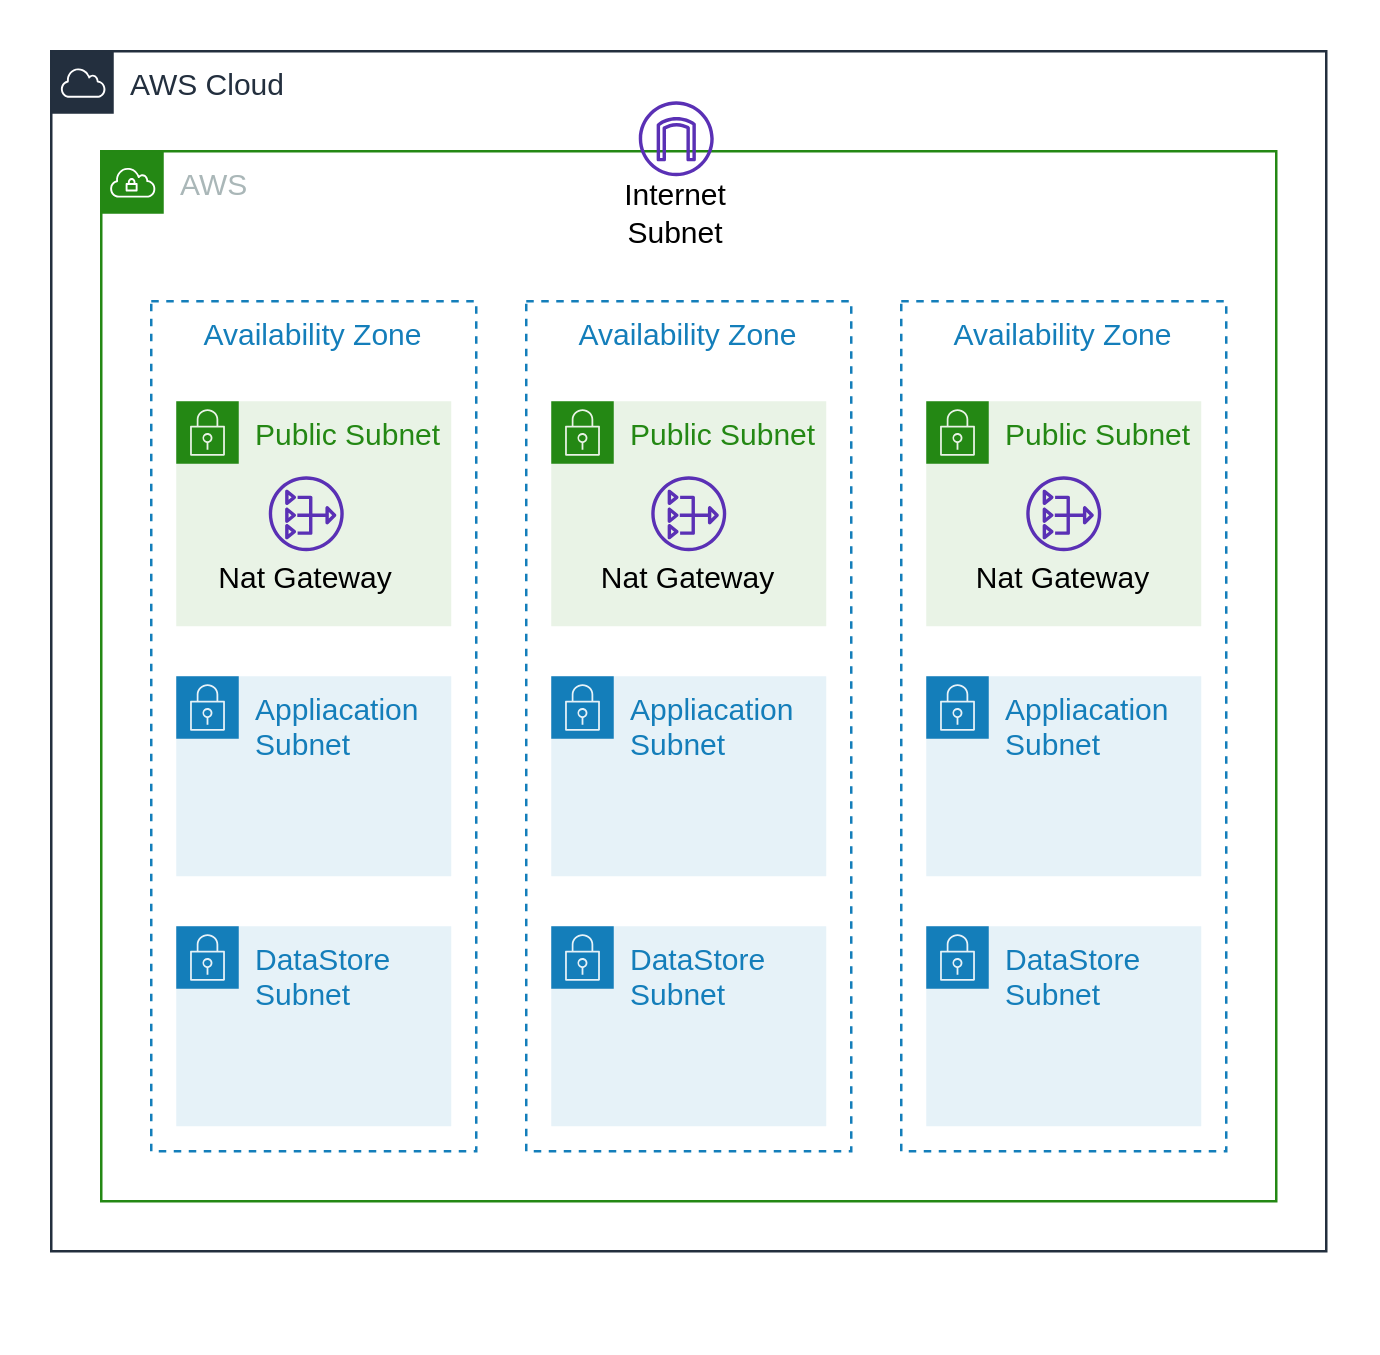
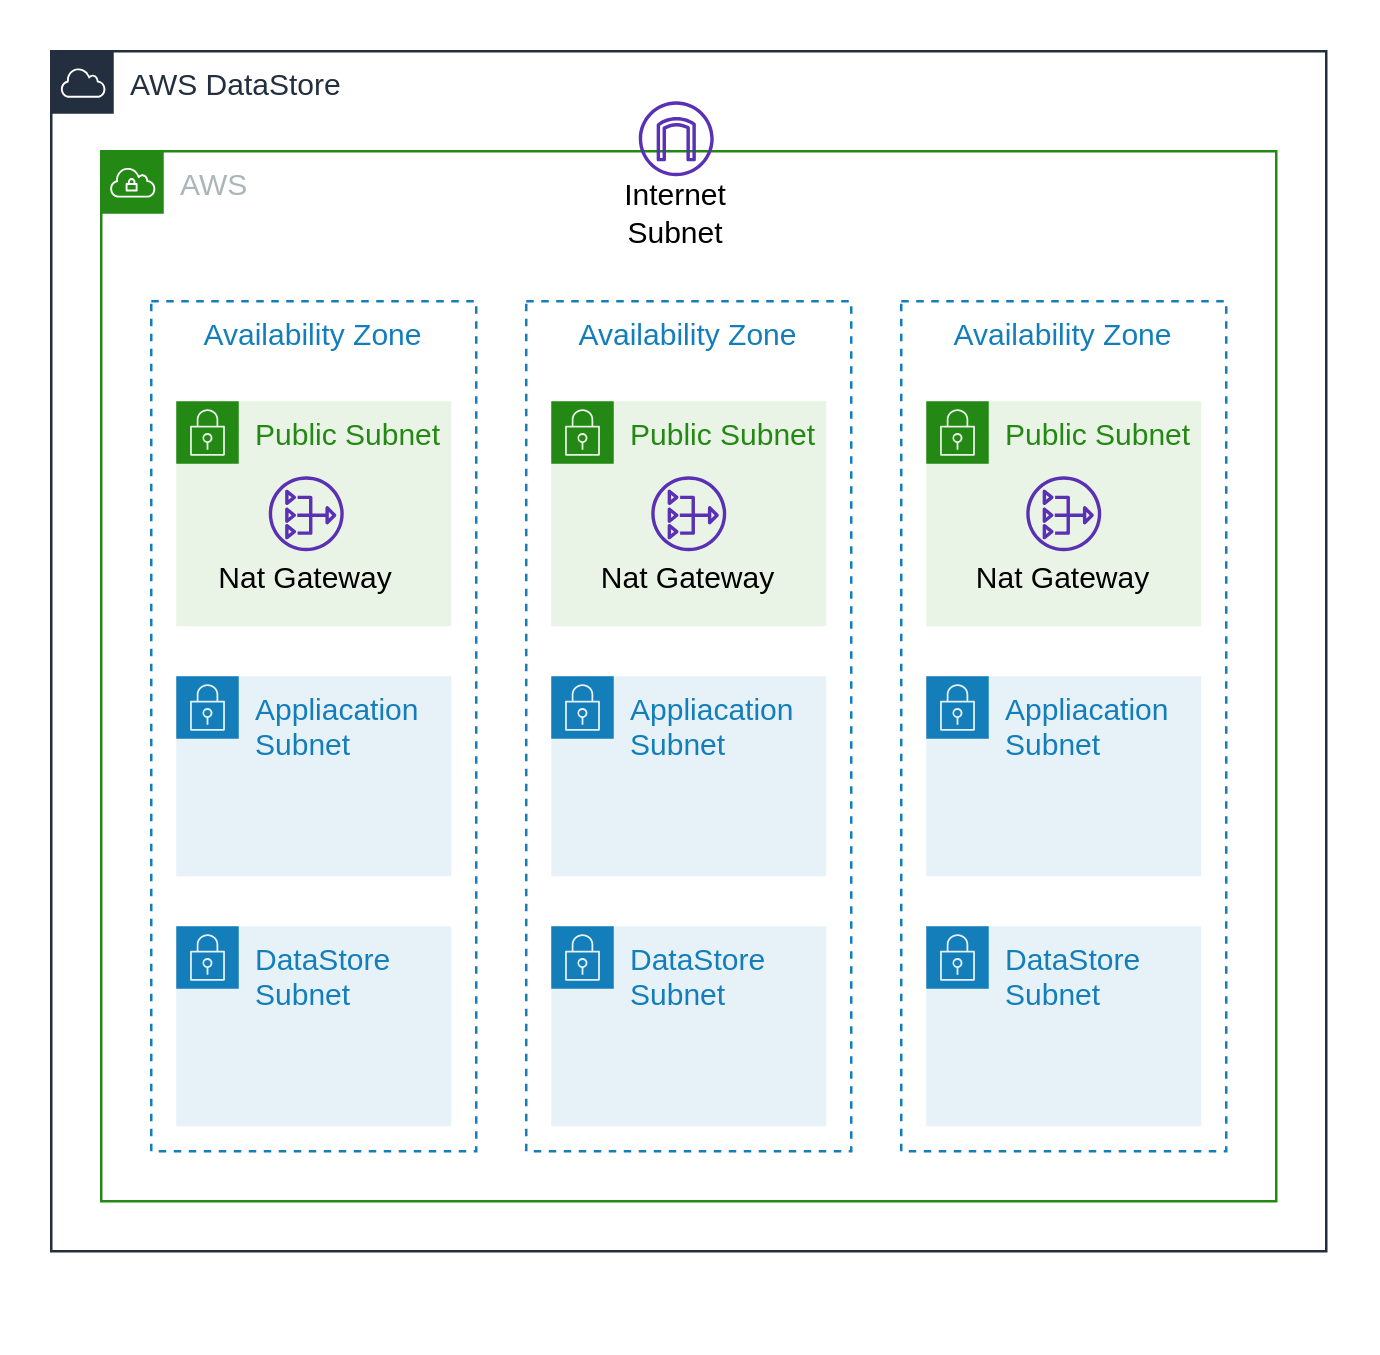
node "AWS Cloud": label "AWS Cloud" -> "AWS DataStore"
